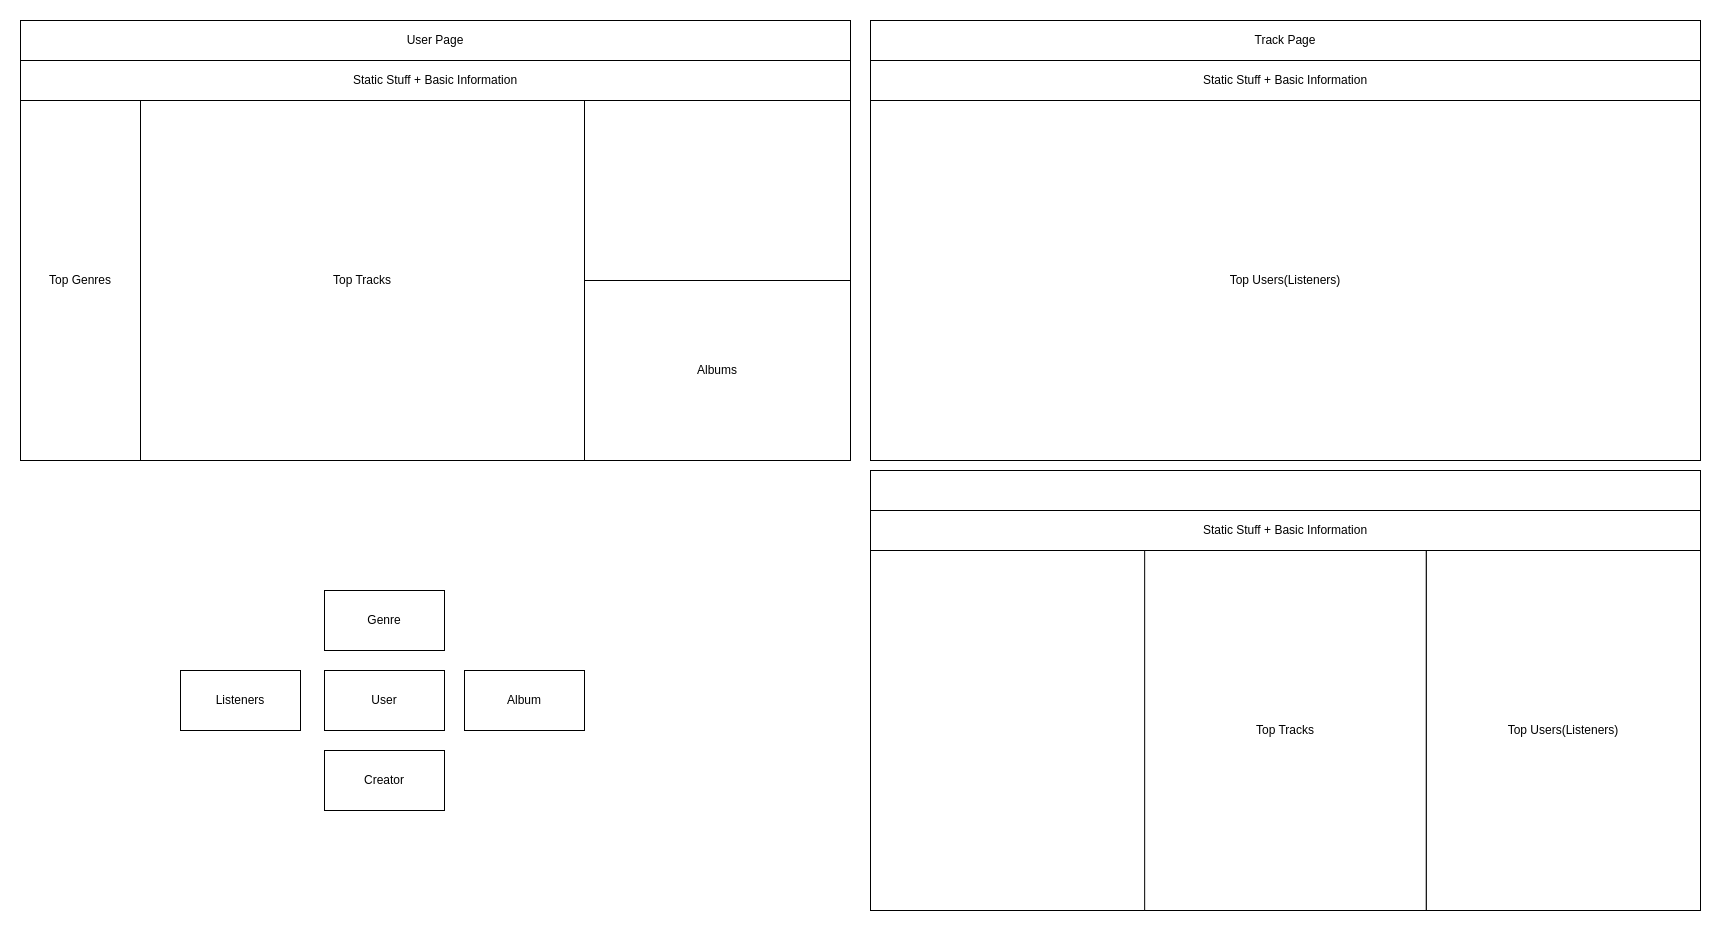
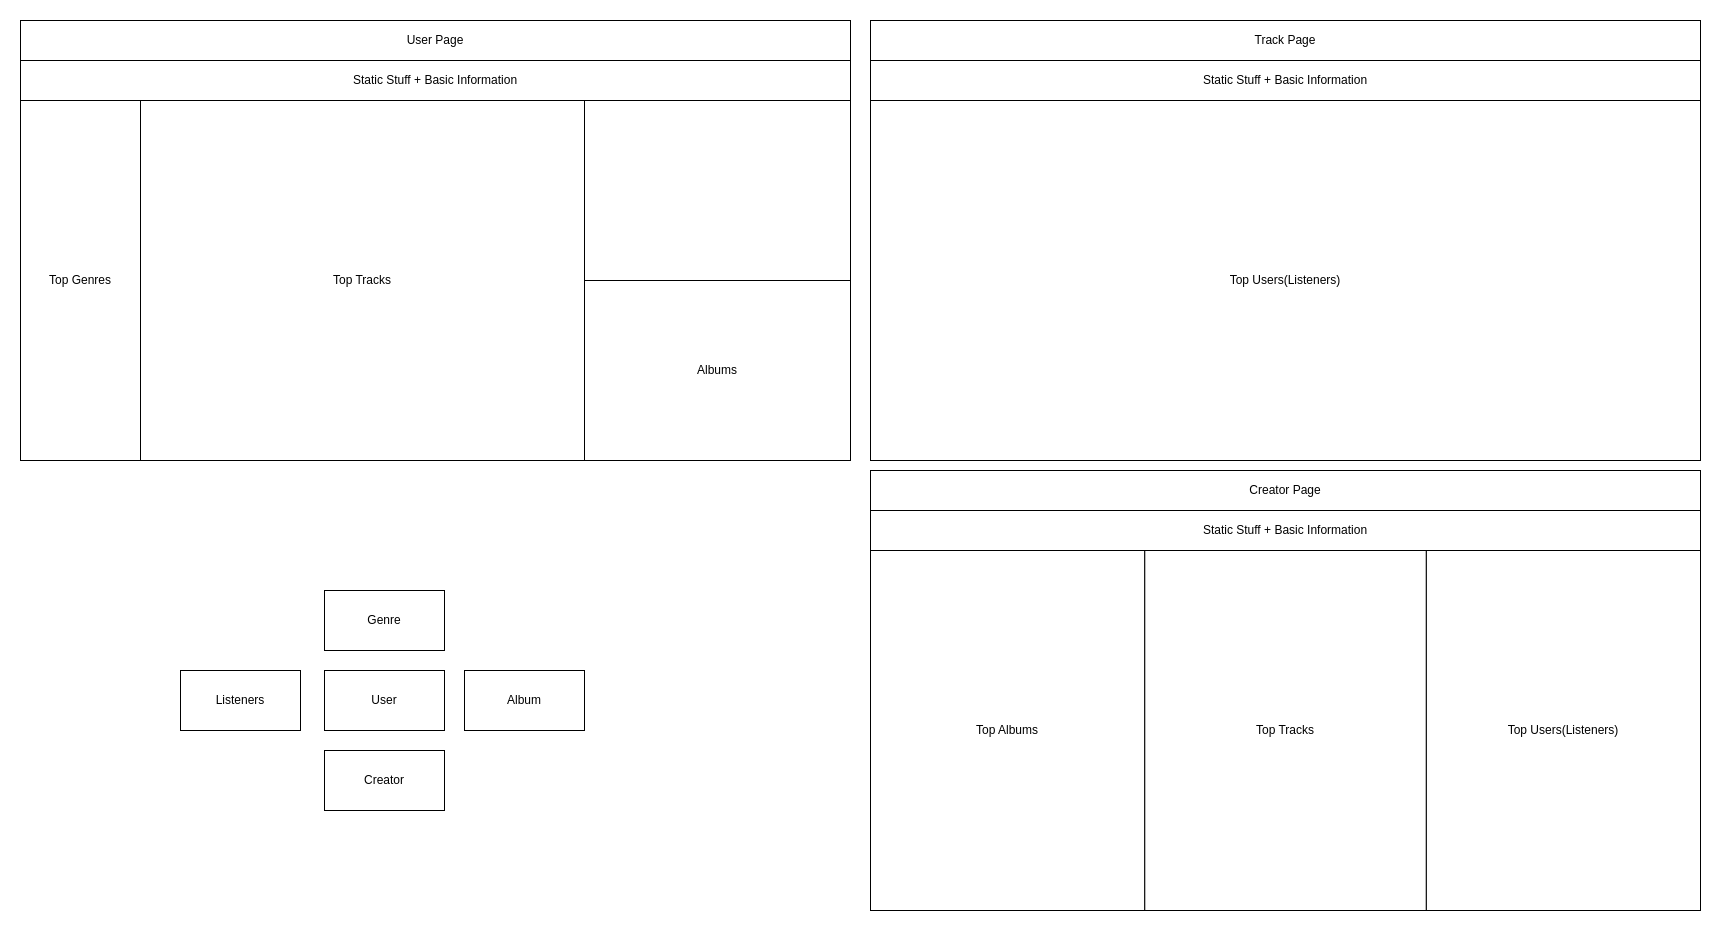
node "Creator Page": added
node "Top Albums": added
